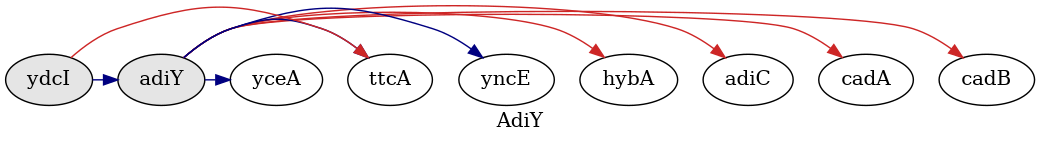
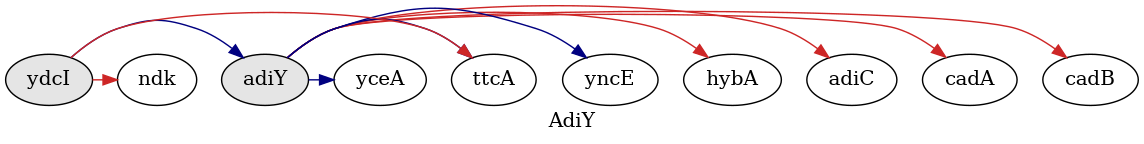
node "ndk": added
